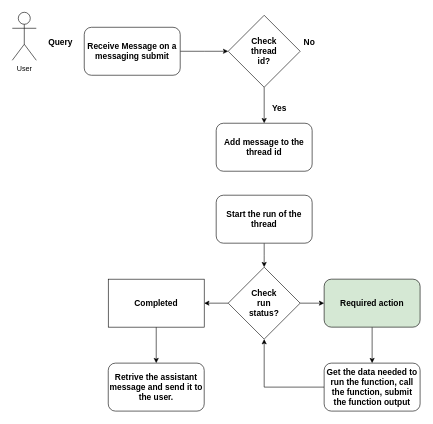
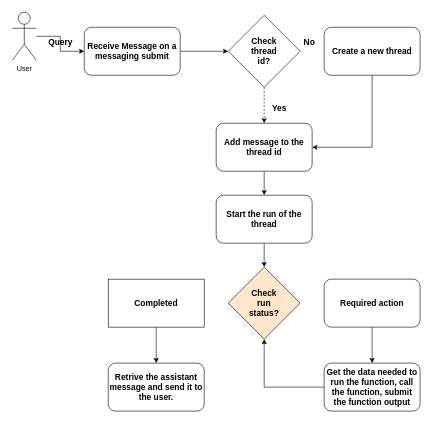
edge "User" -> "Receive Message on a messaging submit": added
node "Create a new thread": added
edge "Create a new thread" -> "Add message to the thread id": added
edge "Check thread id?" -> "Add message to the thread id": style solid -> dashed
edge "Add message to the thread id" -> "Start the run of the thread": added
edge "Check run status?" -> "Completed": removed
node "Check run status?": fillcolor #ffffff -> #ffe6cc
edge "Check run status?" -> "Required action": removed
node "Required action": fillcolor #d5e8d4 -> #ffffff
